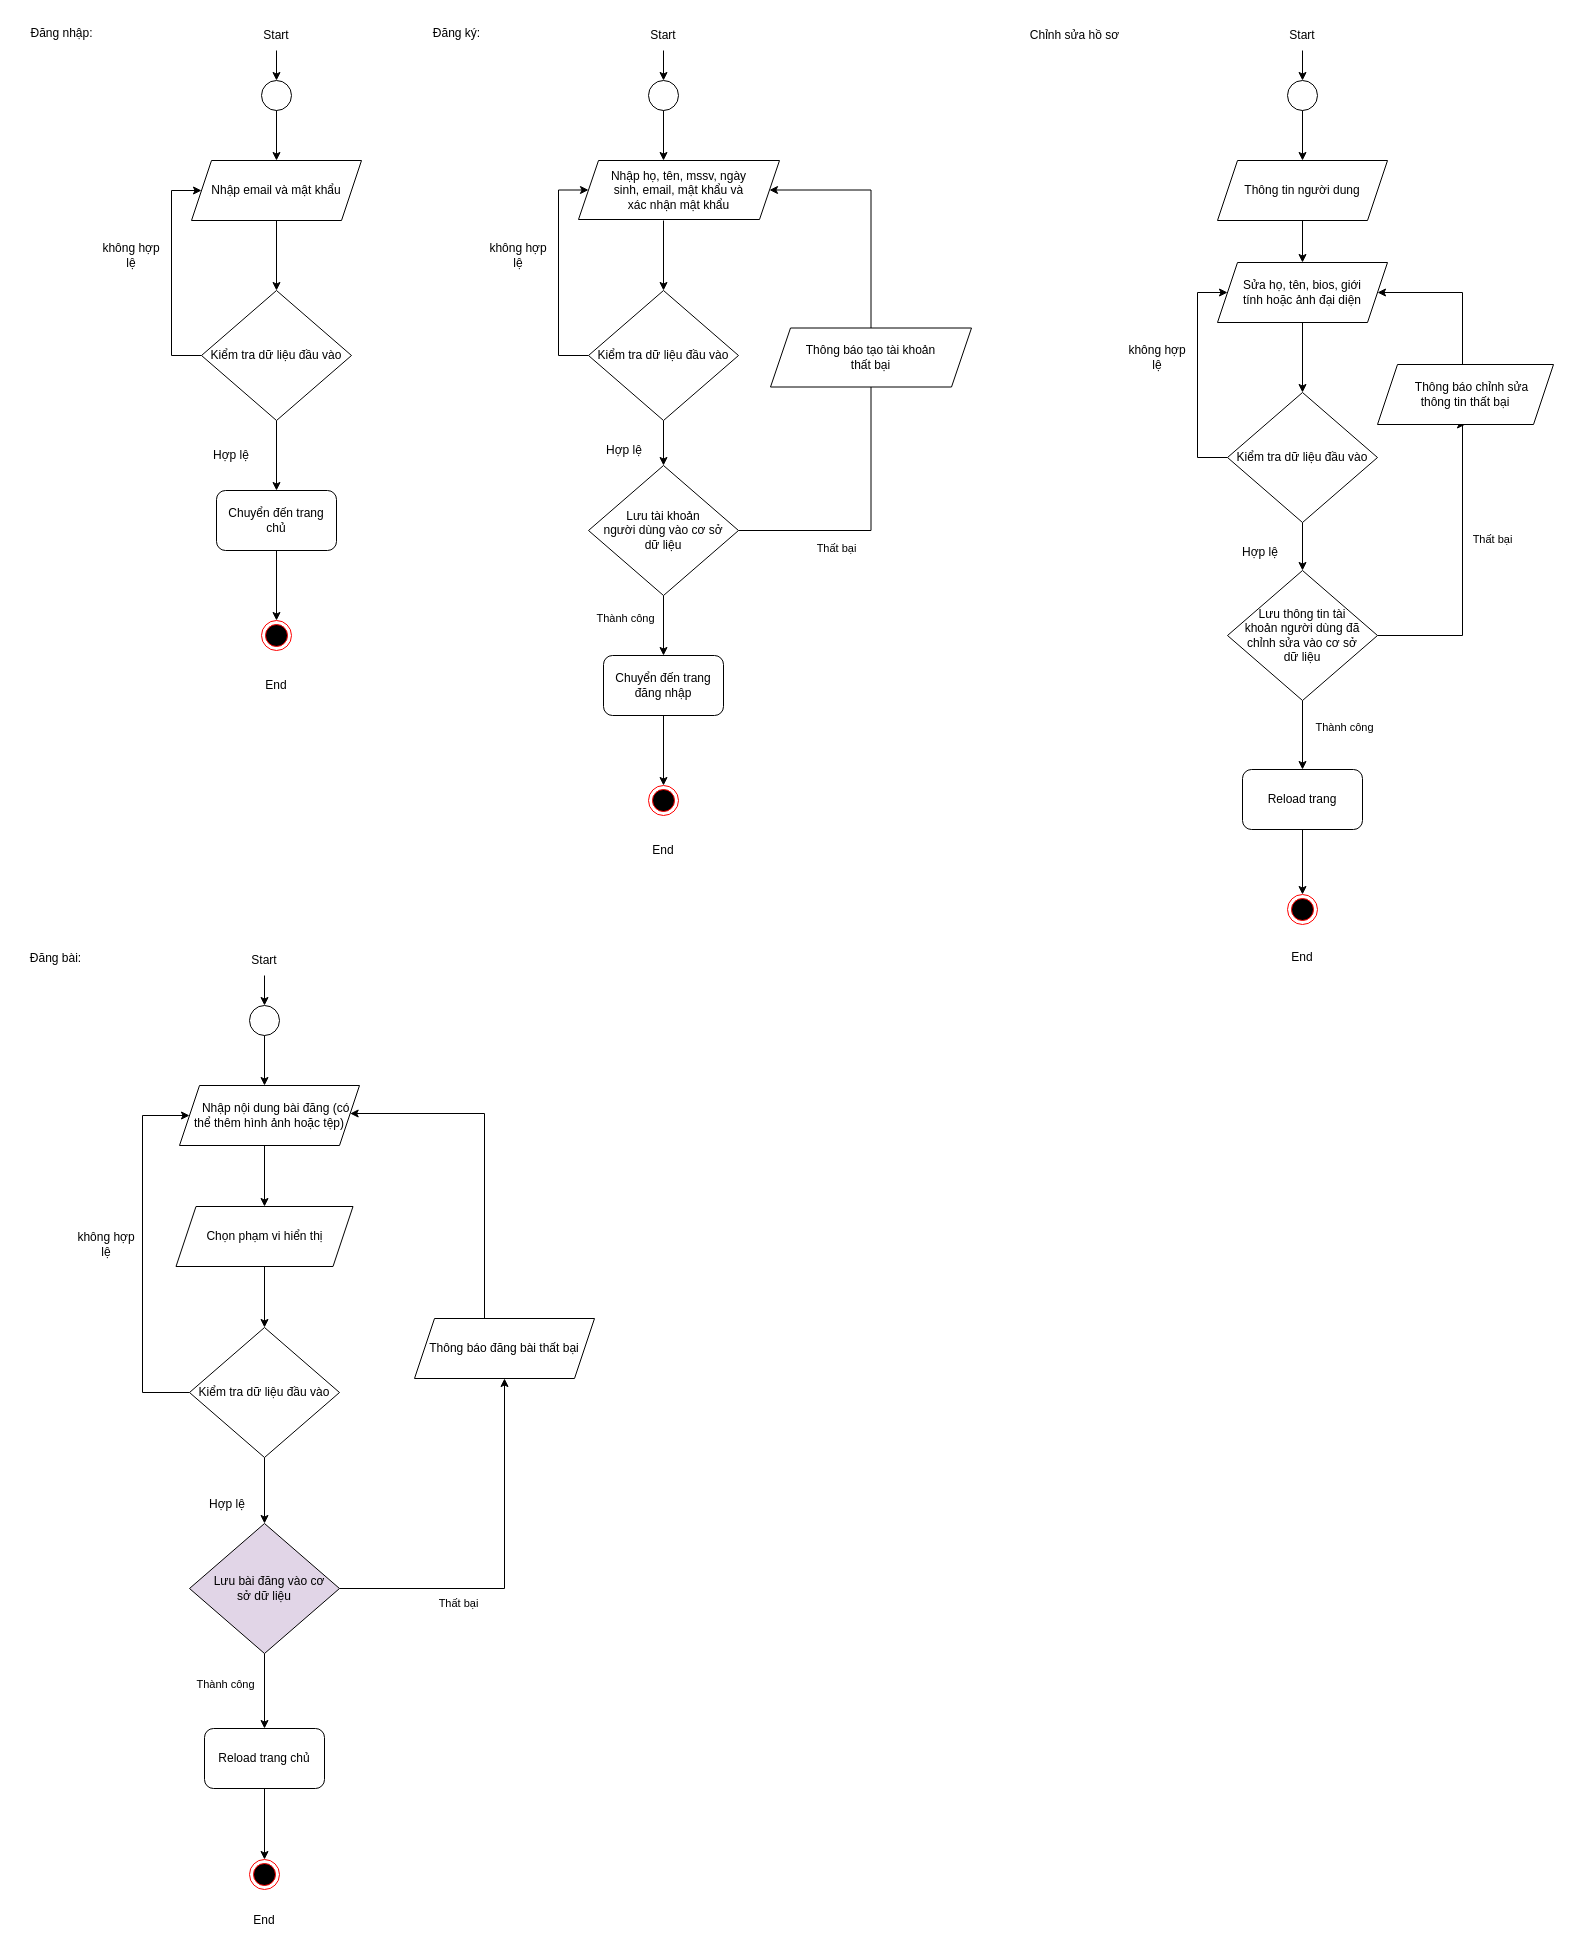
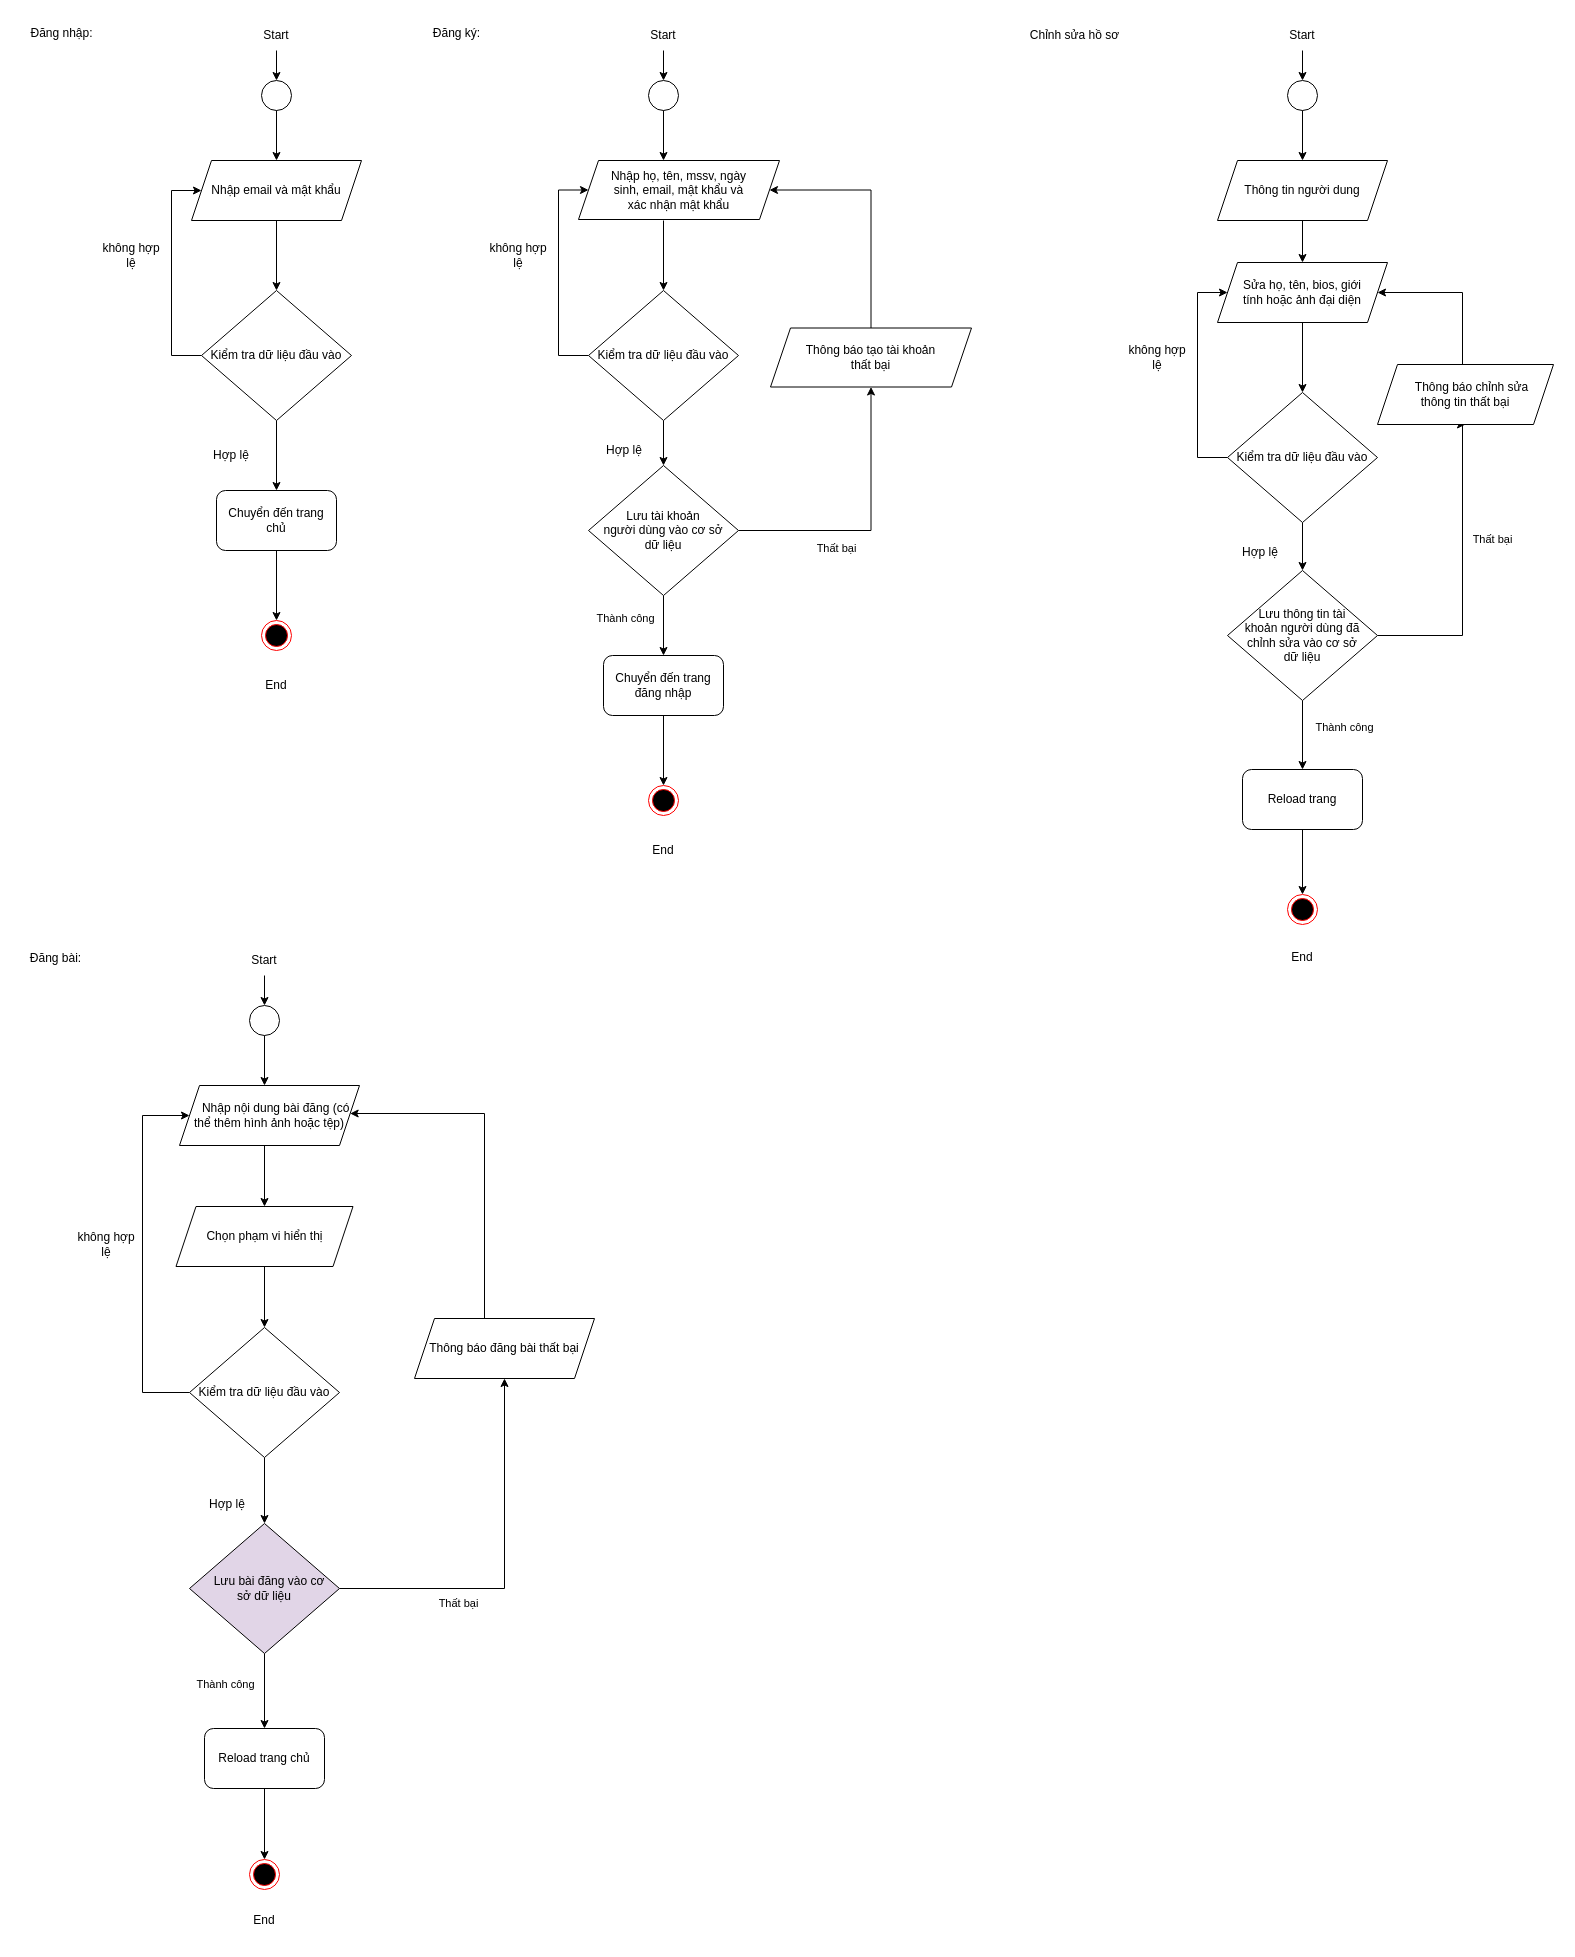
edge "Thông báo tạo tài khoản thất bại" -- "Lưu tài khoản người dùng vào cơ sở dữ liệu": arrowhead none -> classic
